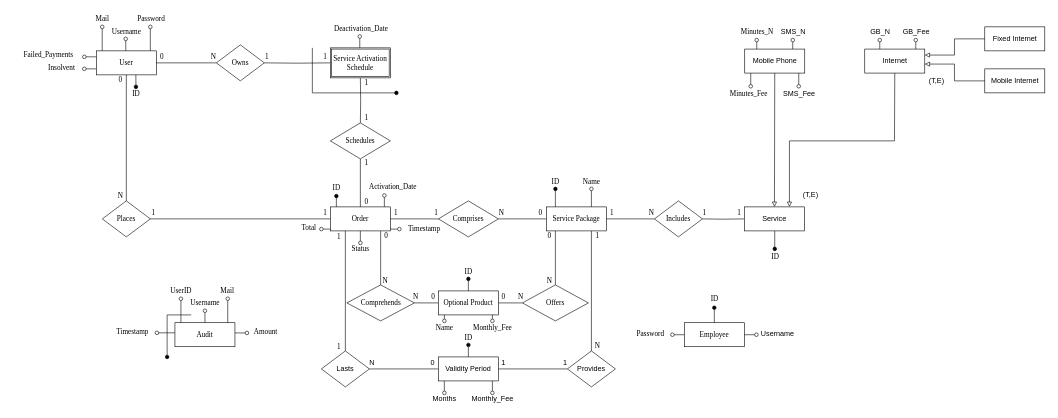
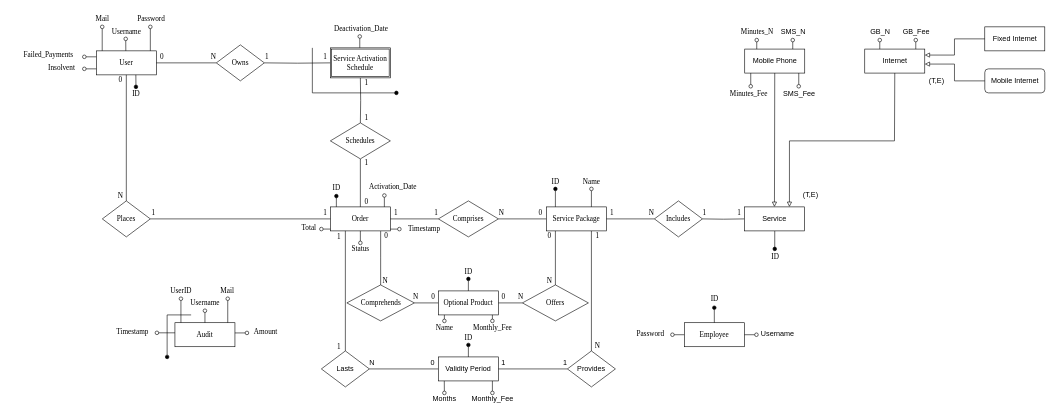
node "Mobile Internet": shape rectangle -> rounded rectangle
